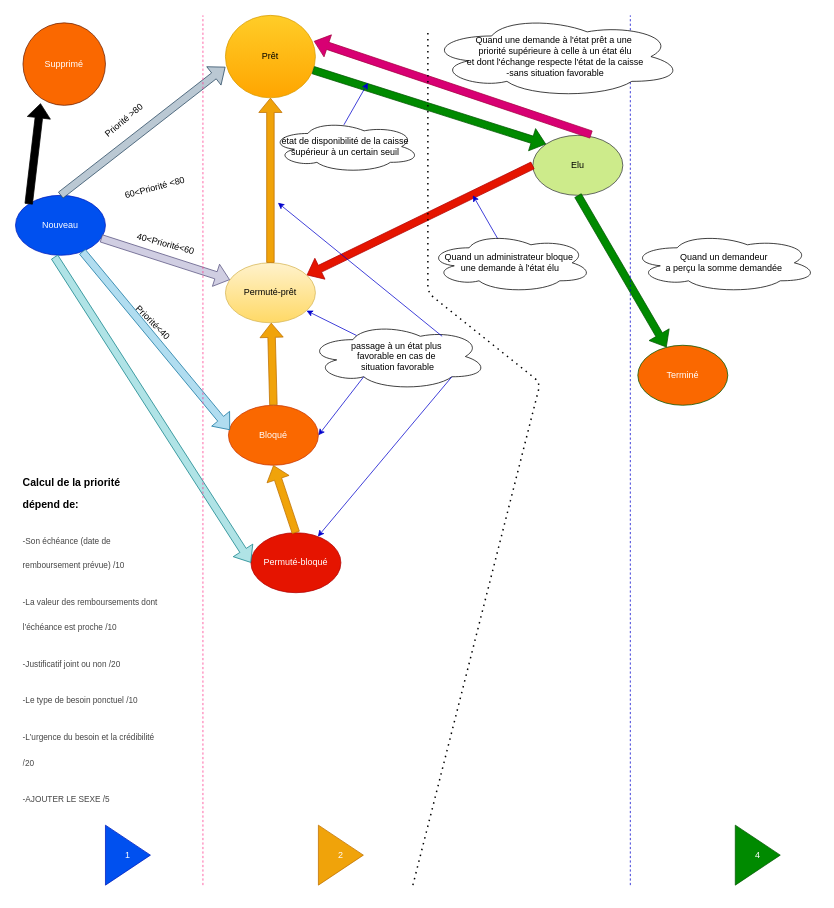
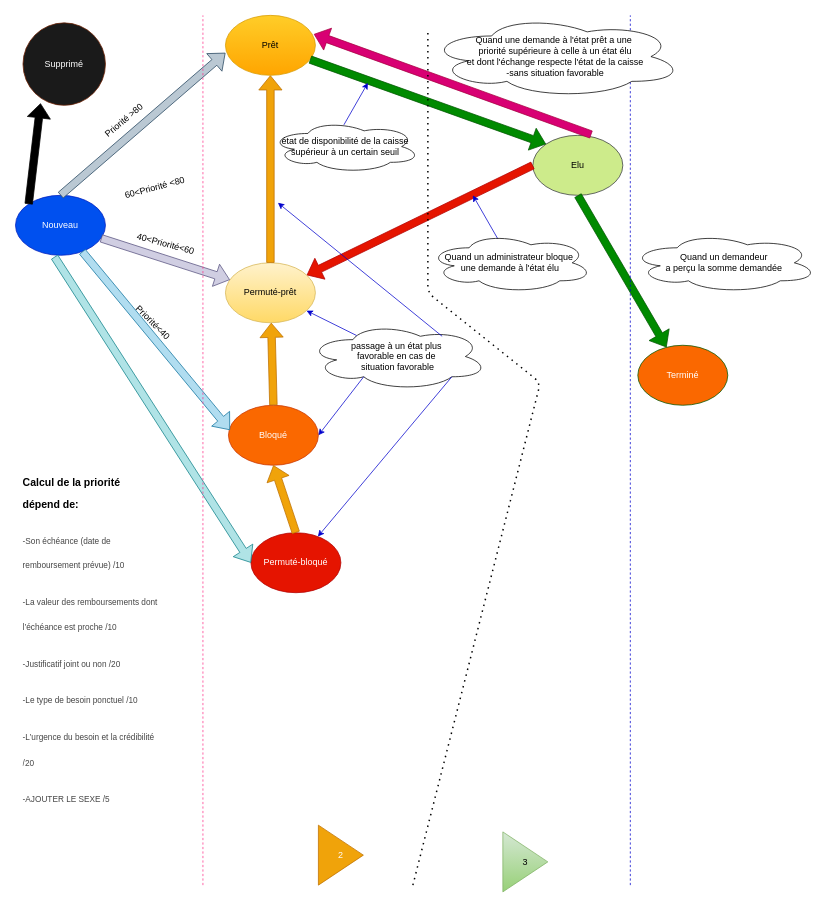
node "Prêt": size 90x83 -> 90x60
node "Supprimé": fillcolor #fa6800 -> #1a1a1a
node "1": removed
node "4": removed
node "3": added
